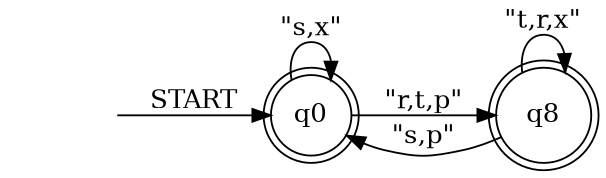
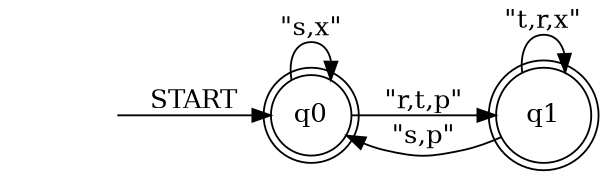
node "q8": label "q8" -> "q1"
